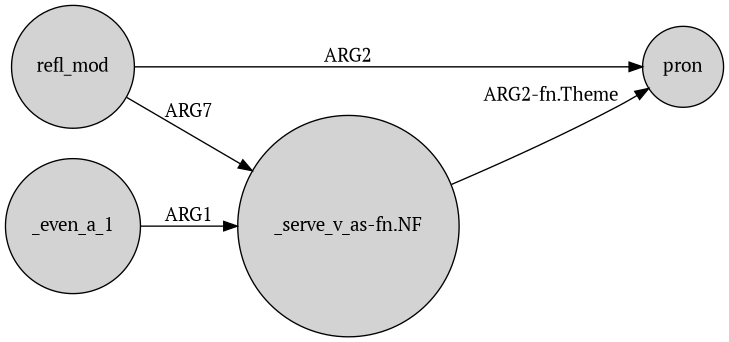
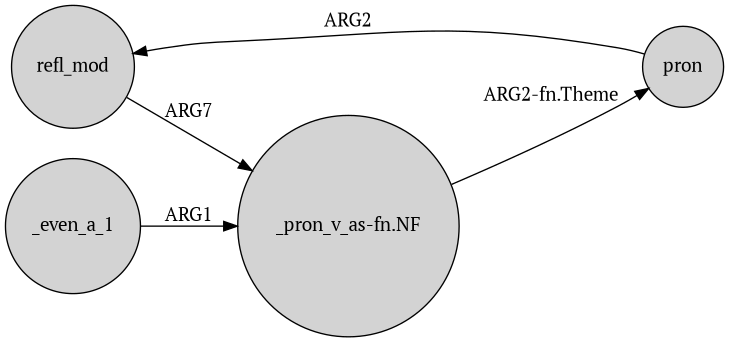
edge "refl_mod" -> "pron": reversed
node "_serve_v_as-fn.NF": label "_serve_v_as-fn.NF" -> "_pron_v_as-fn.NF"
